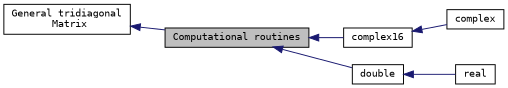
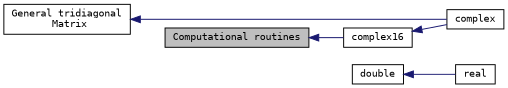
edge "Computational routines" -> "General tridiagonal Matrix": now "complex" -> "General tridiagonal Matrix"
edge "double" -> "Computational routines": removed
